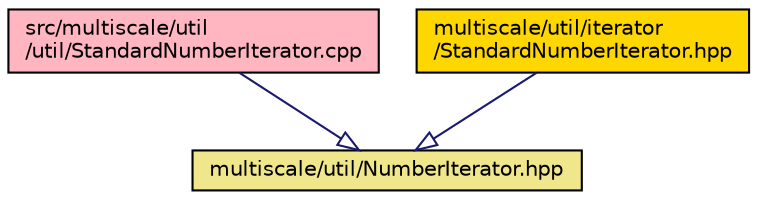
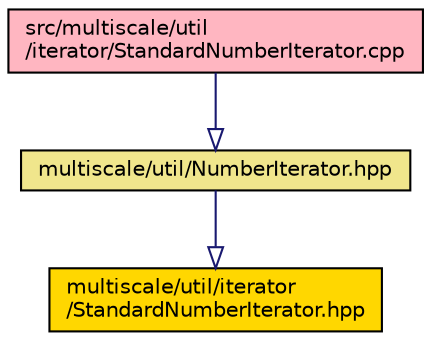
node "src/multiscale/util /util/StandardNumberIterator.cpp": label "src/multiscale/util /util/StandardNumberIterator.cpp" -> "src/multiscale/util /iterator/StandardNumberIterator.cpp"
edge "multiscale/util/iterator /StandardNumberIterator.hpp" -> "multiscale/util/NumberIterator.hpp": reversed
